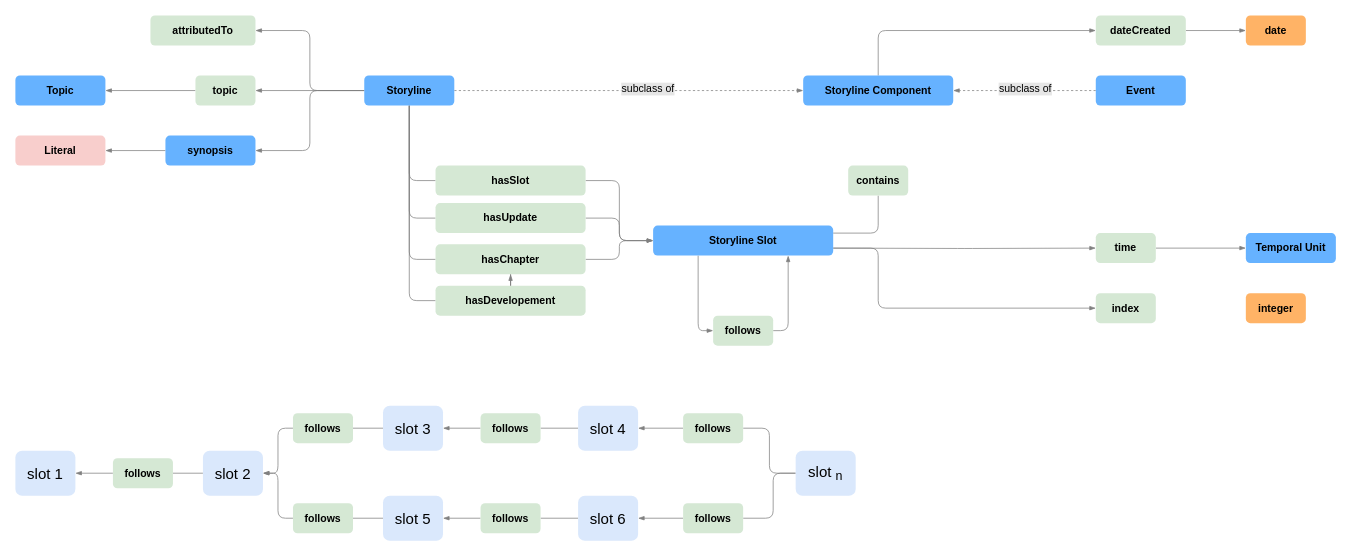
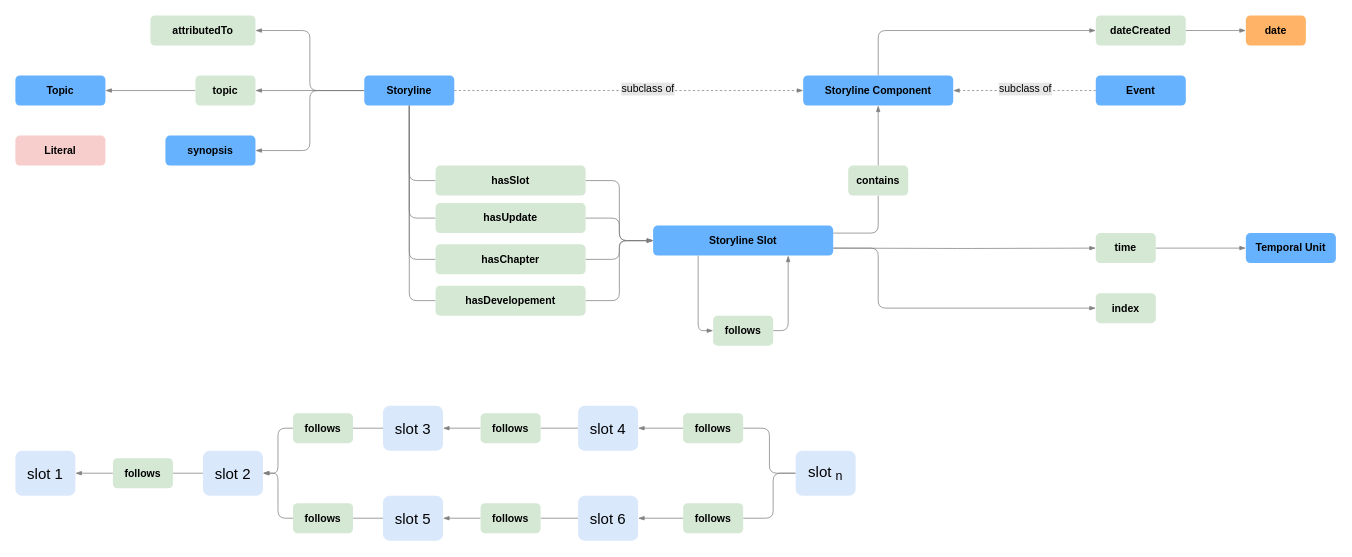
edge "contains" -> "Storyline Component": added
edge "synopsis" -> "Literal": removed
edge "hasDevelopement" -> "hasChapter": now "hasDevelopement" -> "Storyline Slot"
node "integer": removed
